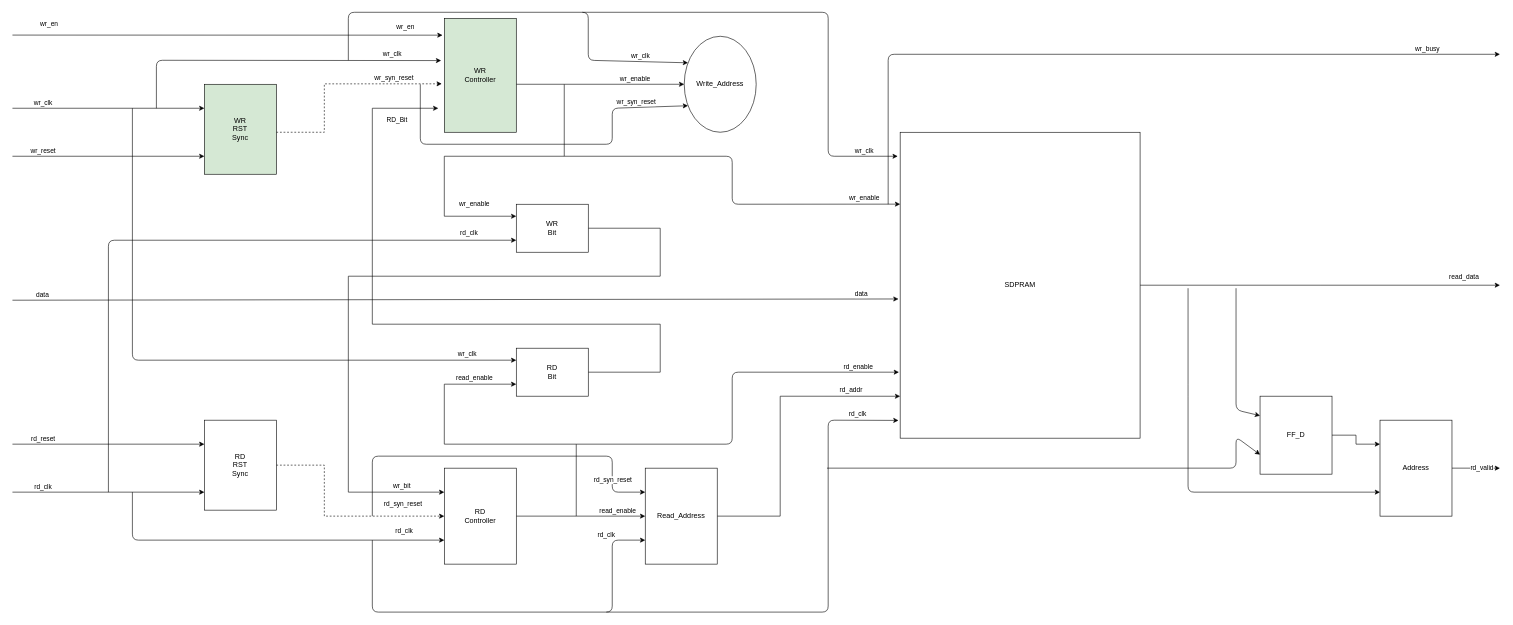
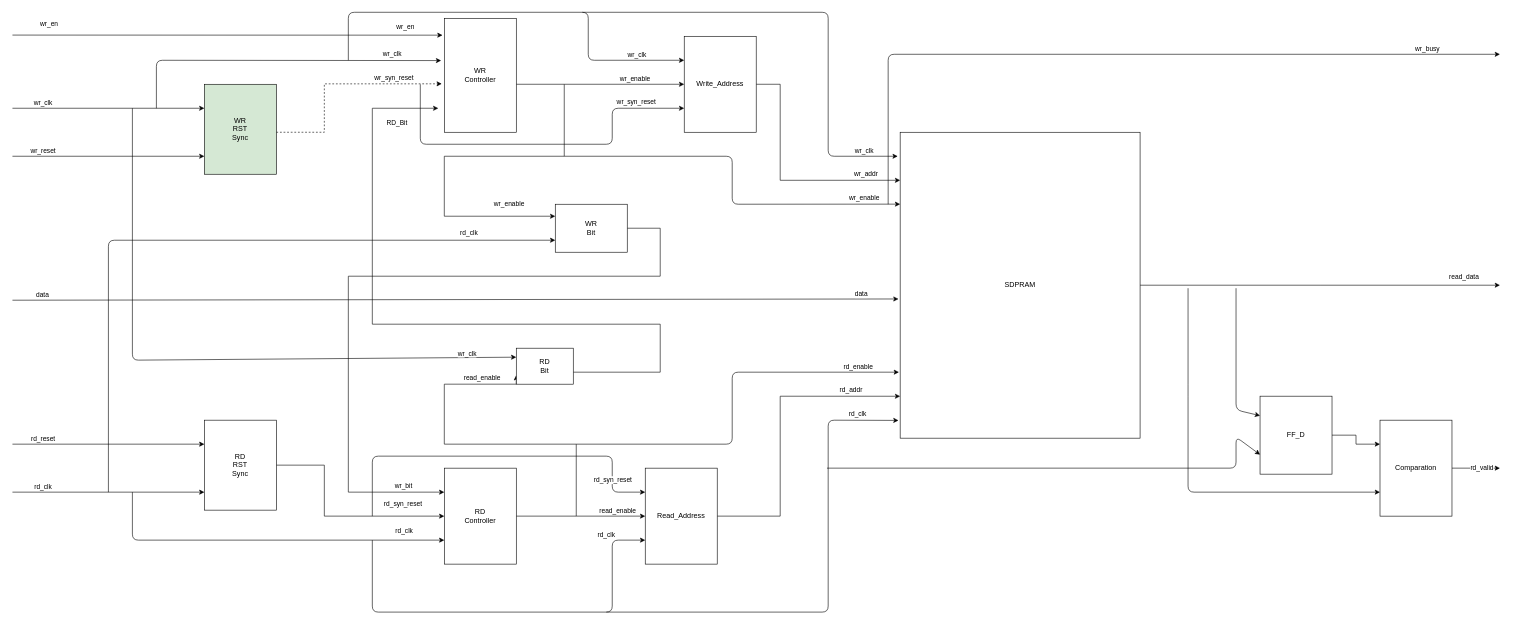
node "WR Controller": fillcolor #d5e8d4 -> #ffffff
node "Write_Address": shape ellipse -> rectangle
edge "Write_Address" -> "SDPRAM": added, label "wr_addr"
node "WR Bit": moved (552, 228) -> (591, 228)
node "RD Bit": size 72x48 -> 57x36
node "Address": label "Address" -> "Comparation"
edge "RD RST Sync" -> "RD Controller": style dashed -> solid
